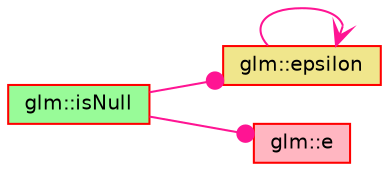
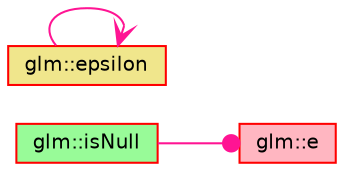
edge "glm::isNull" -> "glm::epsilon": removed
